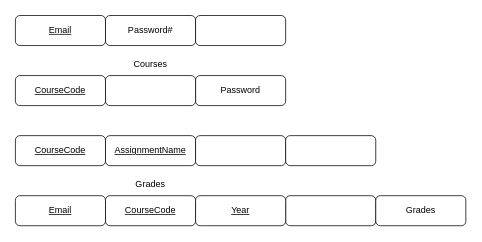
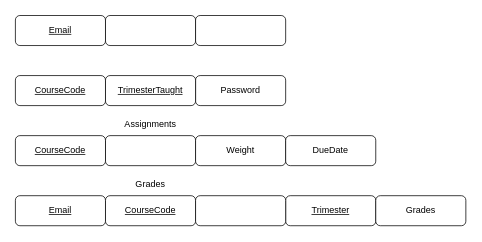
node "Password#": removed
node "Courses": removed
node "TrimesterTaught": added
node "Assignments": added
node "AssignmentName": removed
node "Weight": added
node "DueDate": added
node "Year": removed
node "Trimester": added
